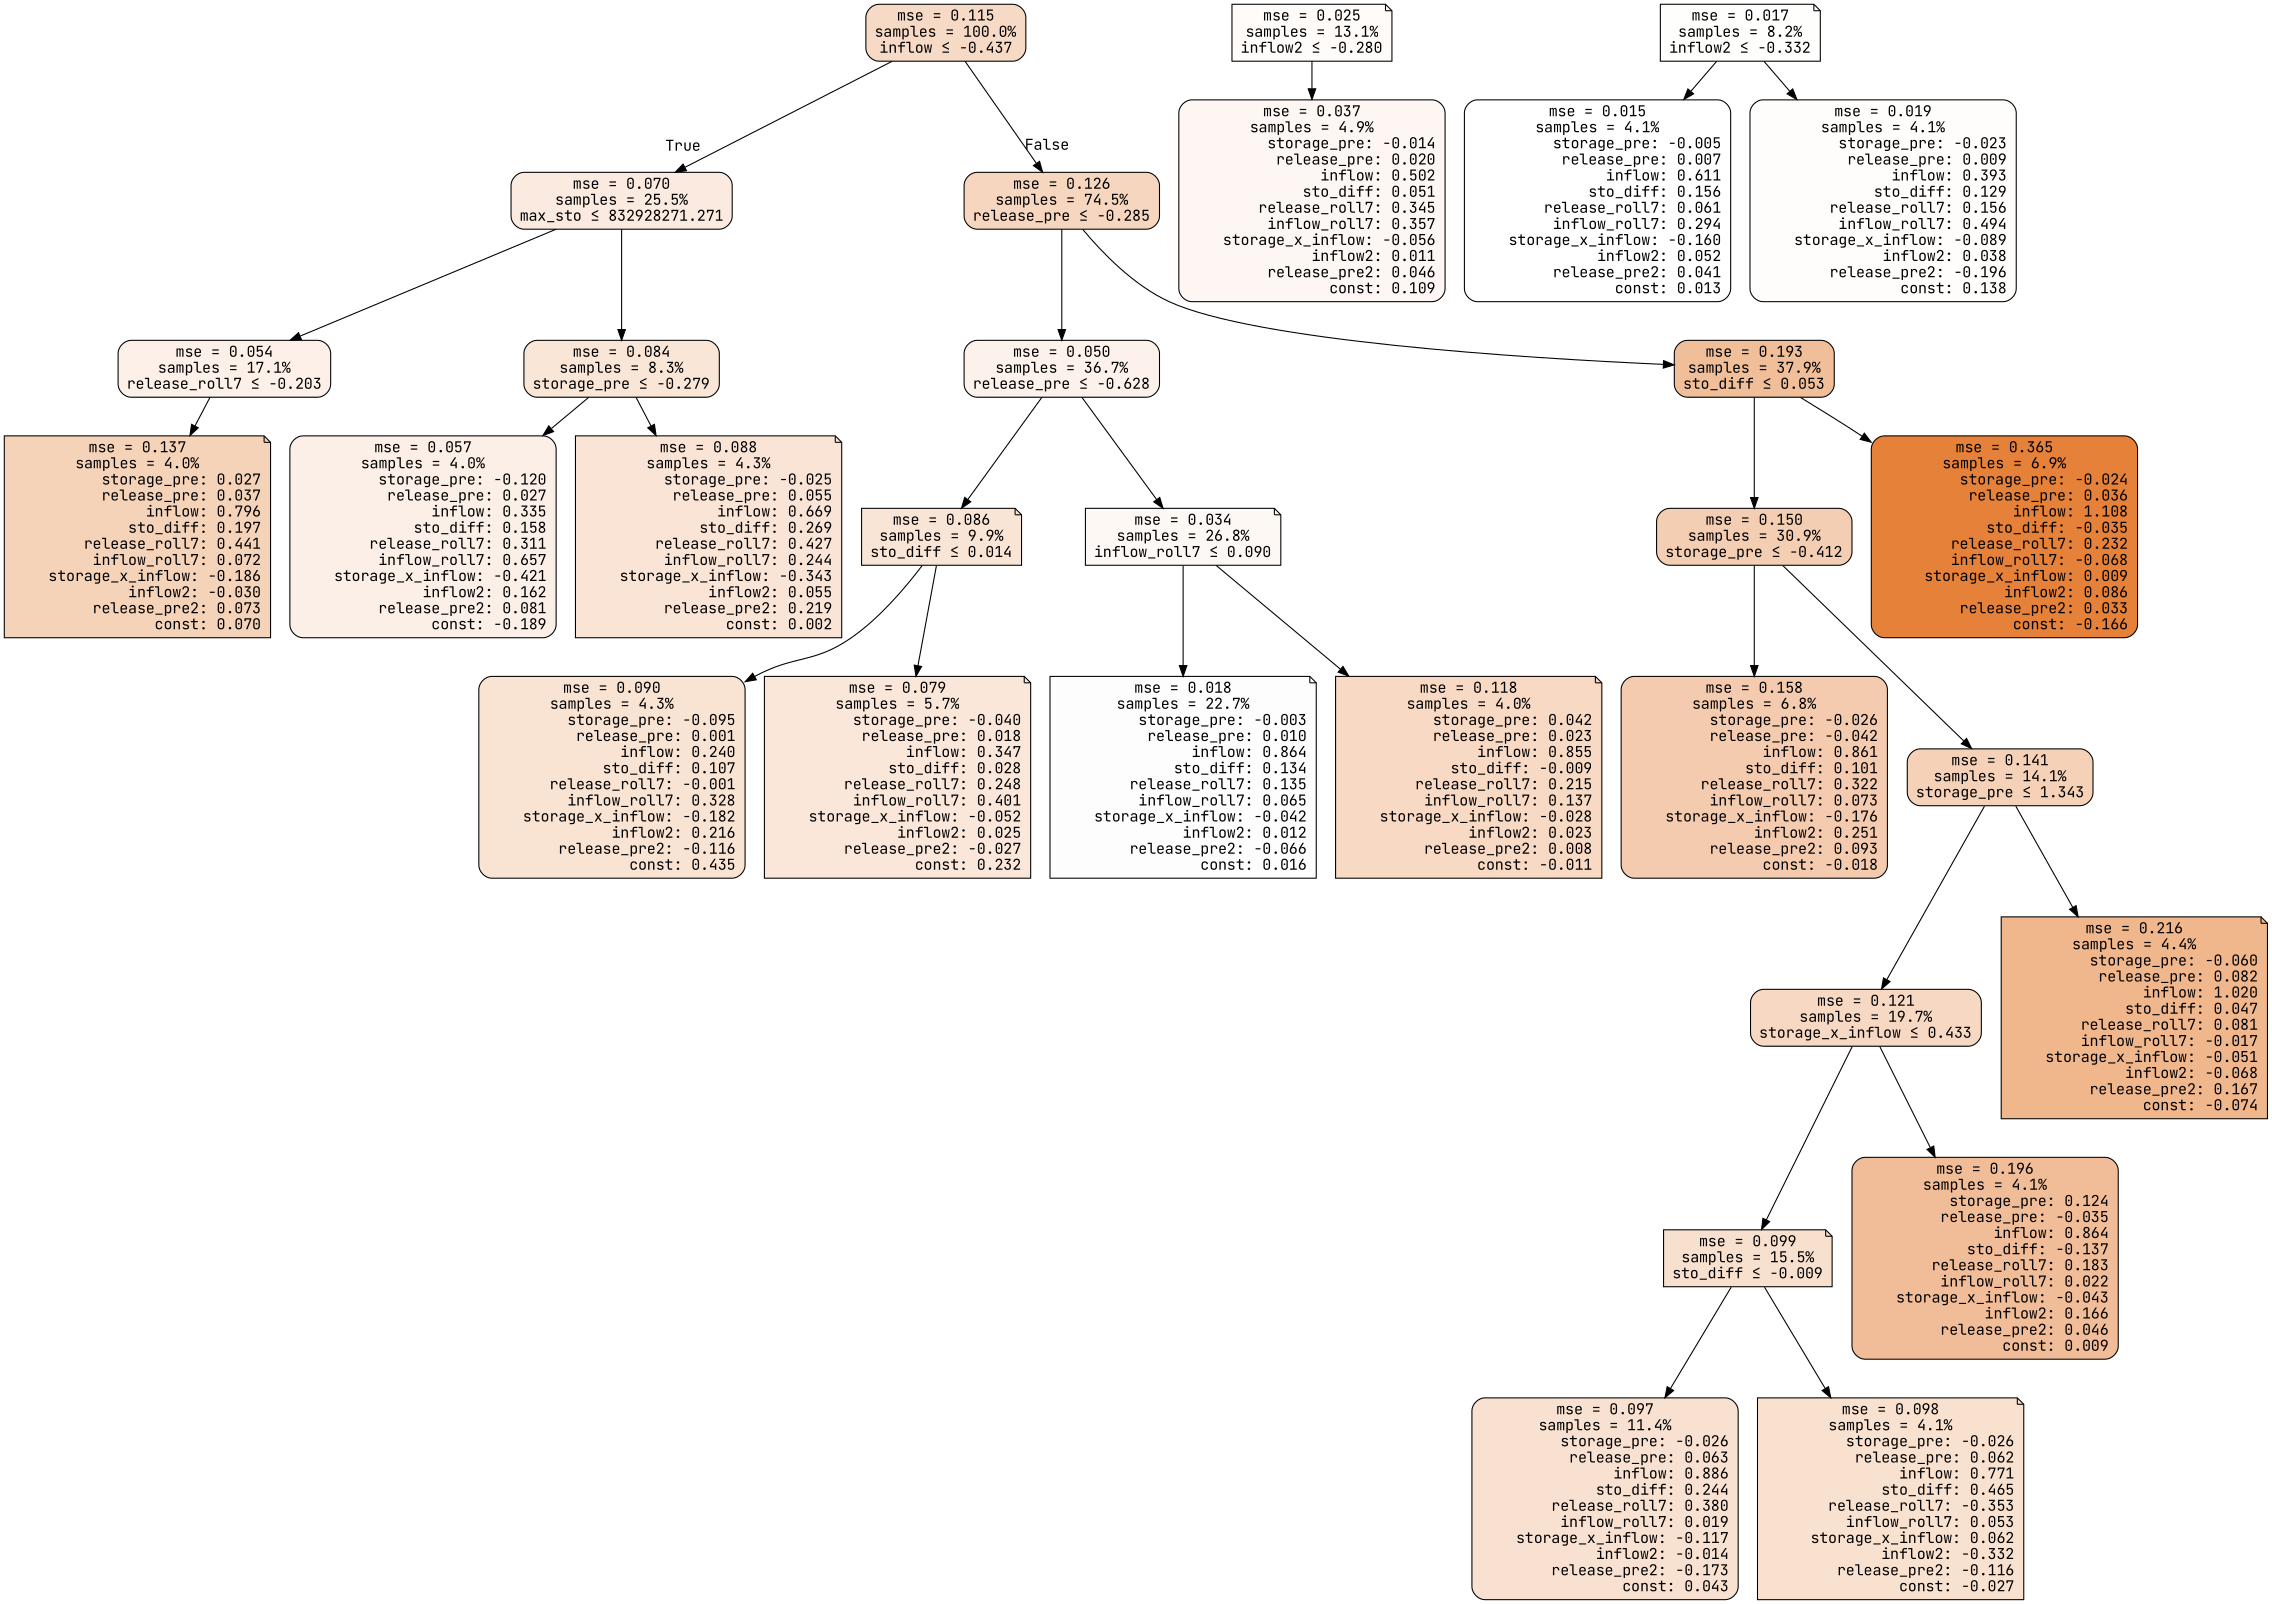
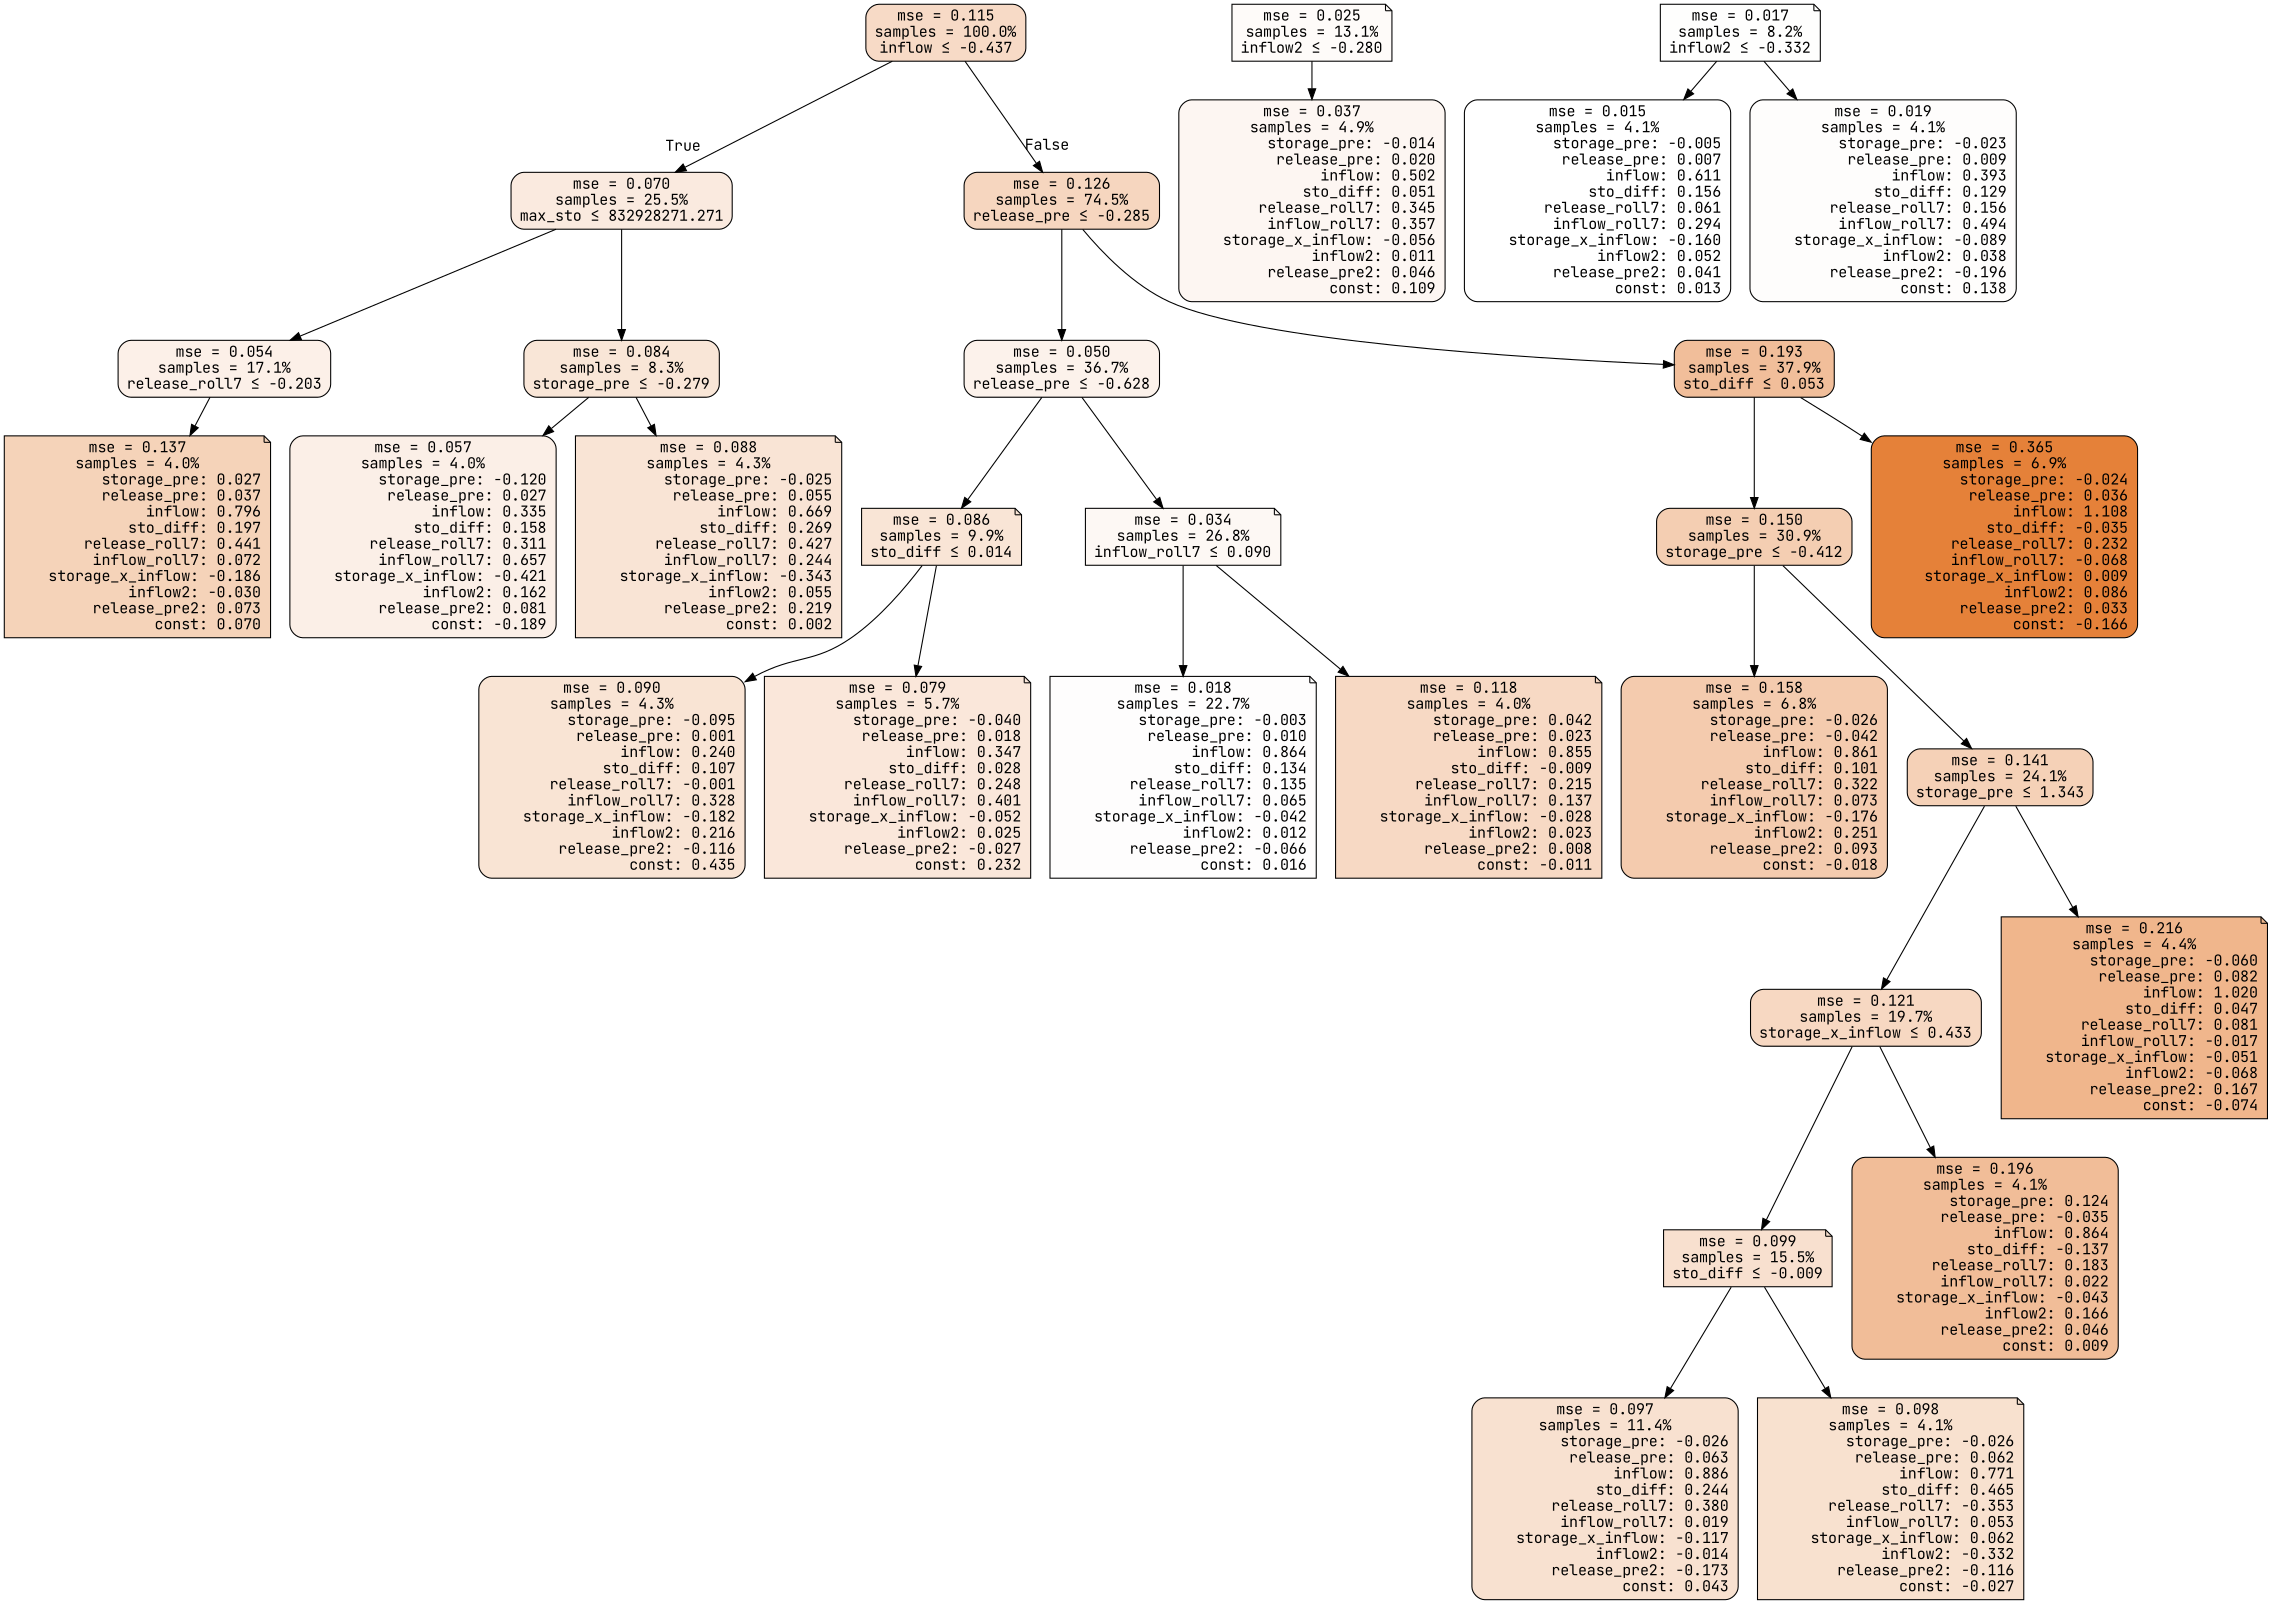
node "mse = 0.141 samples = 14.1% storage_pre ≤ 1.343": label "mse = 0.141 samples = 14.1% storage_pre ≤ 1.343" -> "mse = 0.141 samples = 24.1% storage_pre ≤ 1.343"
